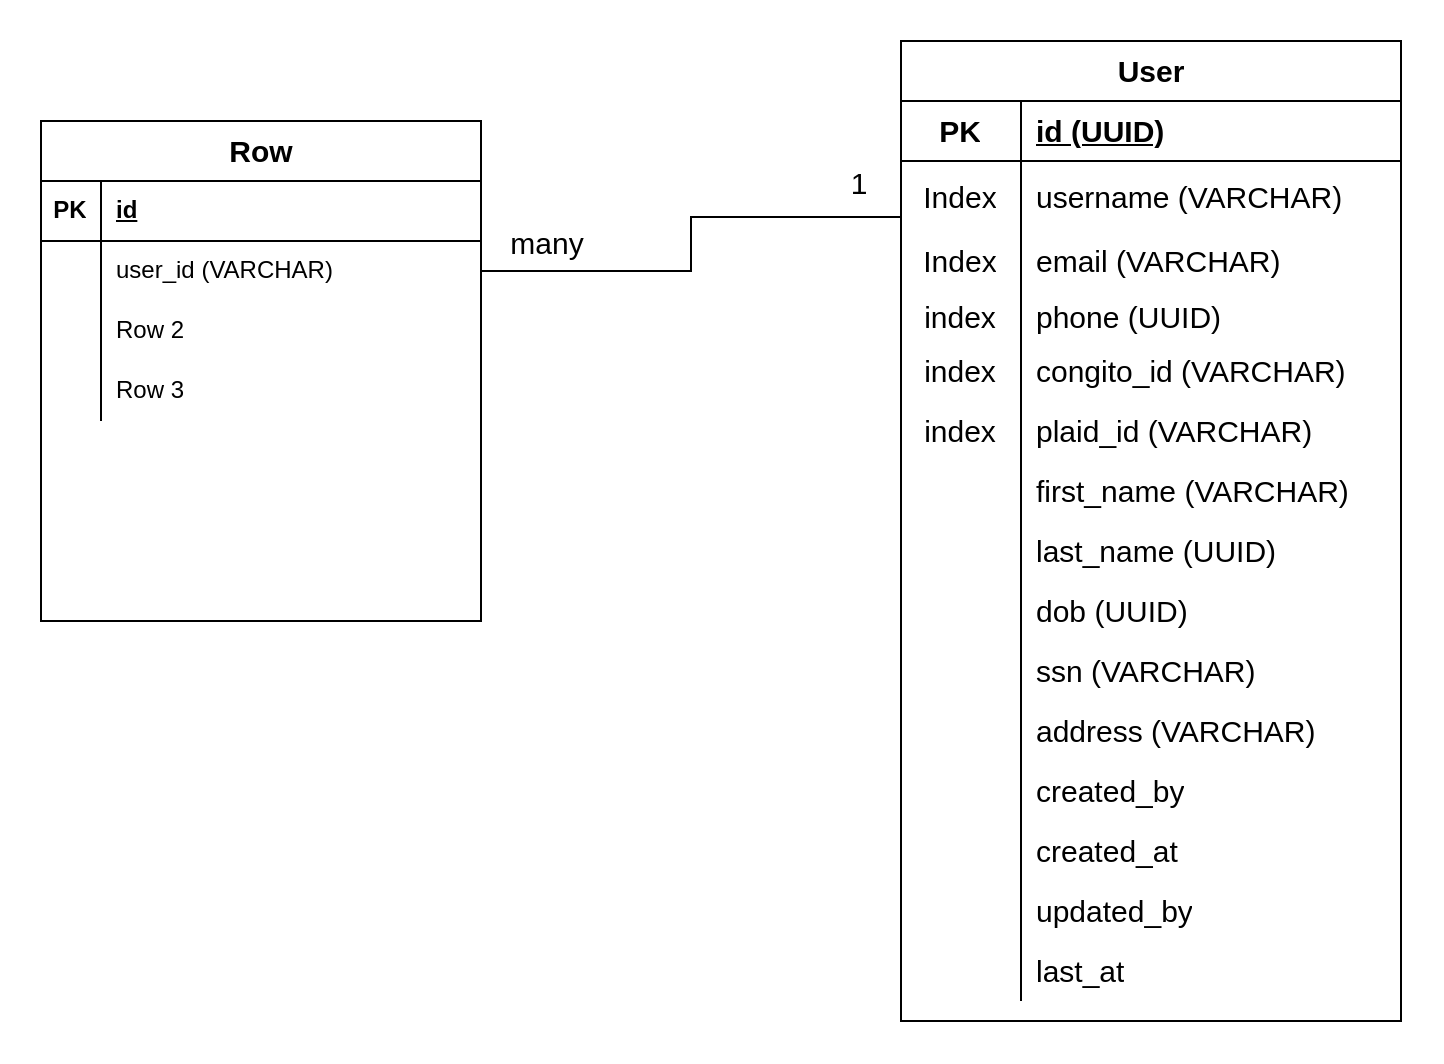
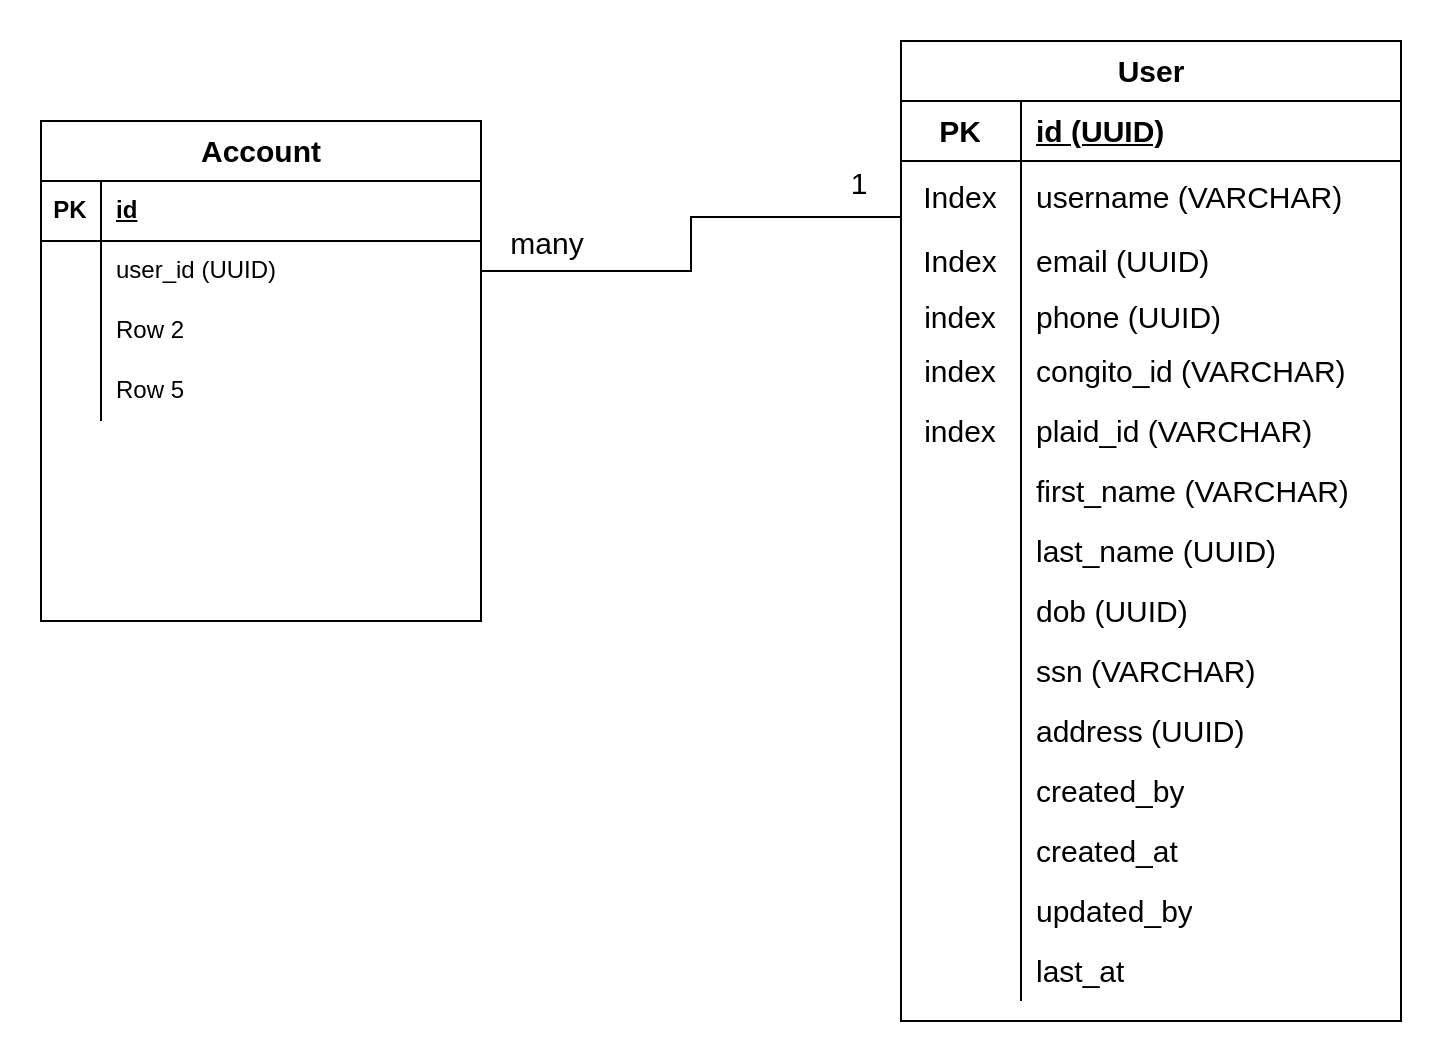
node "Row": label "Row" -> "Account"
node "email (VARCHAR)": label "email (VARCHAR)" -> "email (UUID)"
node "user_id (VARCHAR)": label "user_id (VARCHAR)" -> "user_id (UUID)"
node "Row 3": label "Row 3" -> "Row 5"
node "address (VARCHAR)": label "address (VARCHAR)" -> "address (UUID)"
